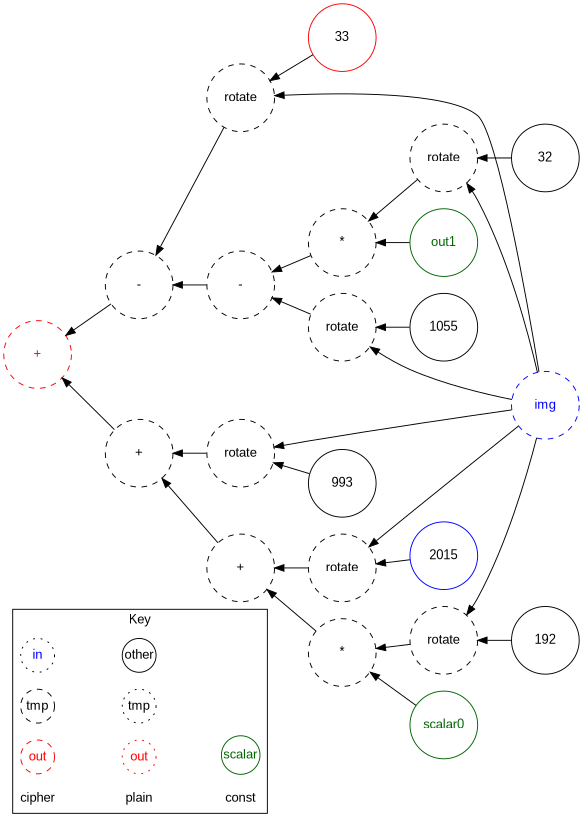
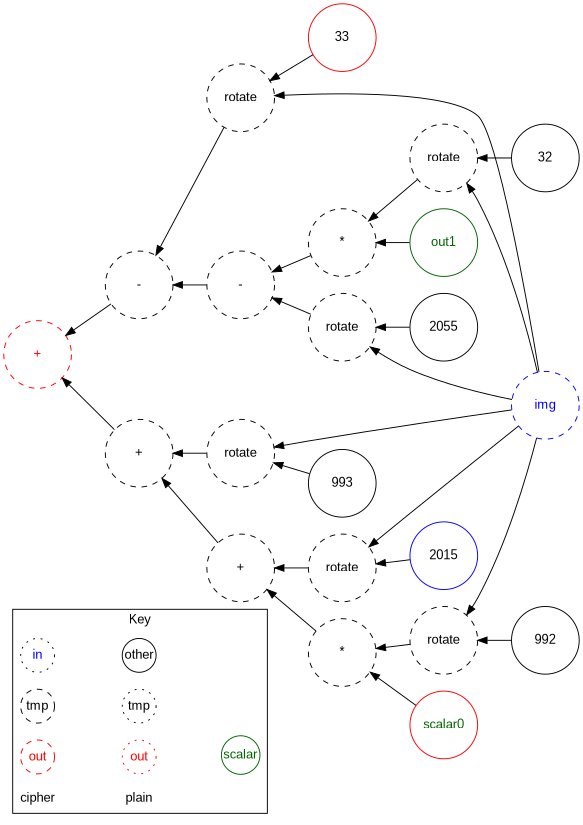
node "1055": label "1055" -> "2055"
node "192": label "192" -> "992"
node "scalar0": color darkgreen -> red
node "const": removed
